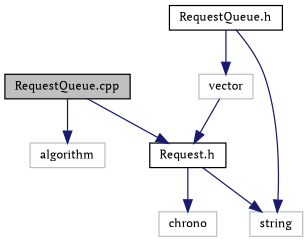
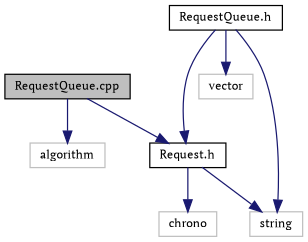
edge "vector" -> "Request.h": now "RequestQueue.h" -> "Request.h"
